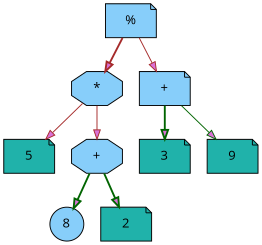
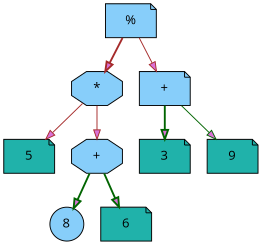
node "2": label "2" -> "6"
